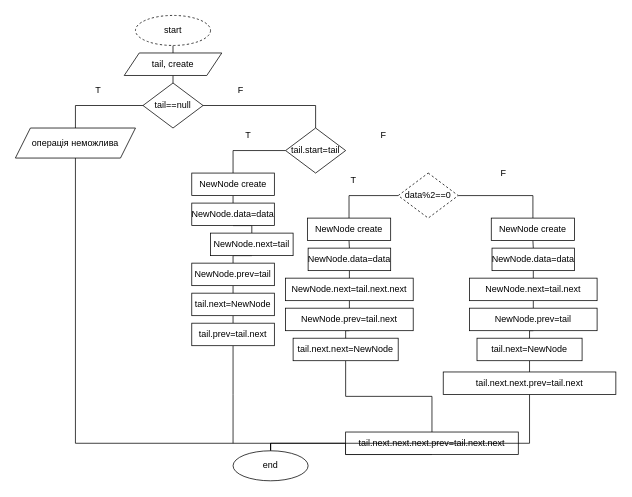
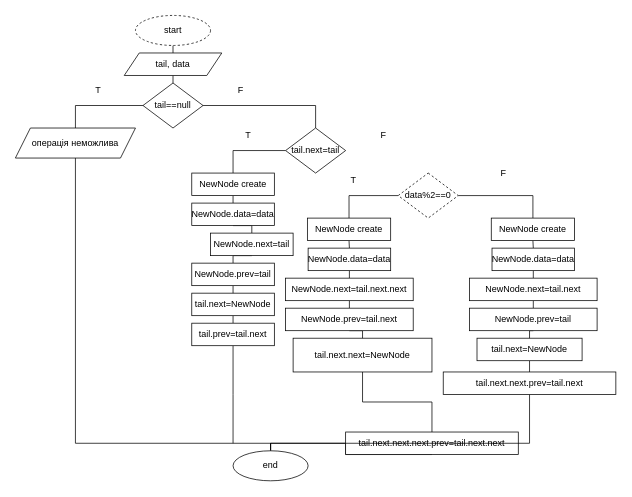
node "tail, create": label "tail, create" -> "tail, data"
node "tail.start=tail": label "tail.start=tail" -> "tail.next=tail"
node "tail.next.next=NewNode": size 105x23 -> 139x34
